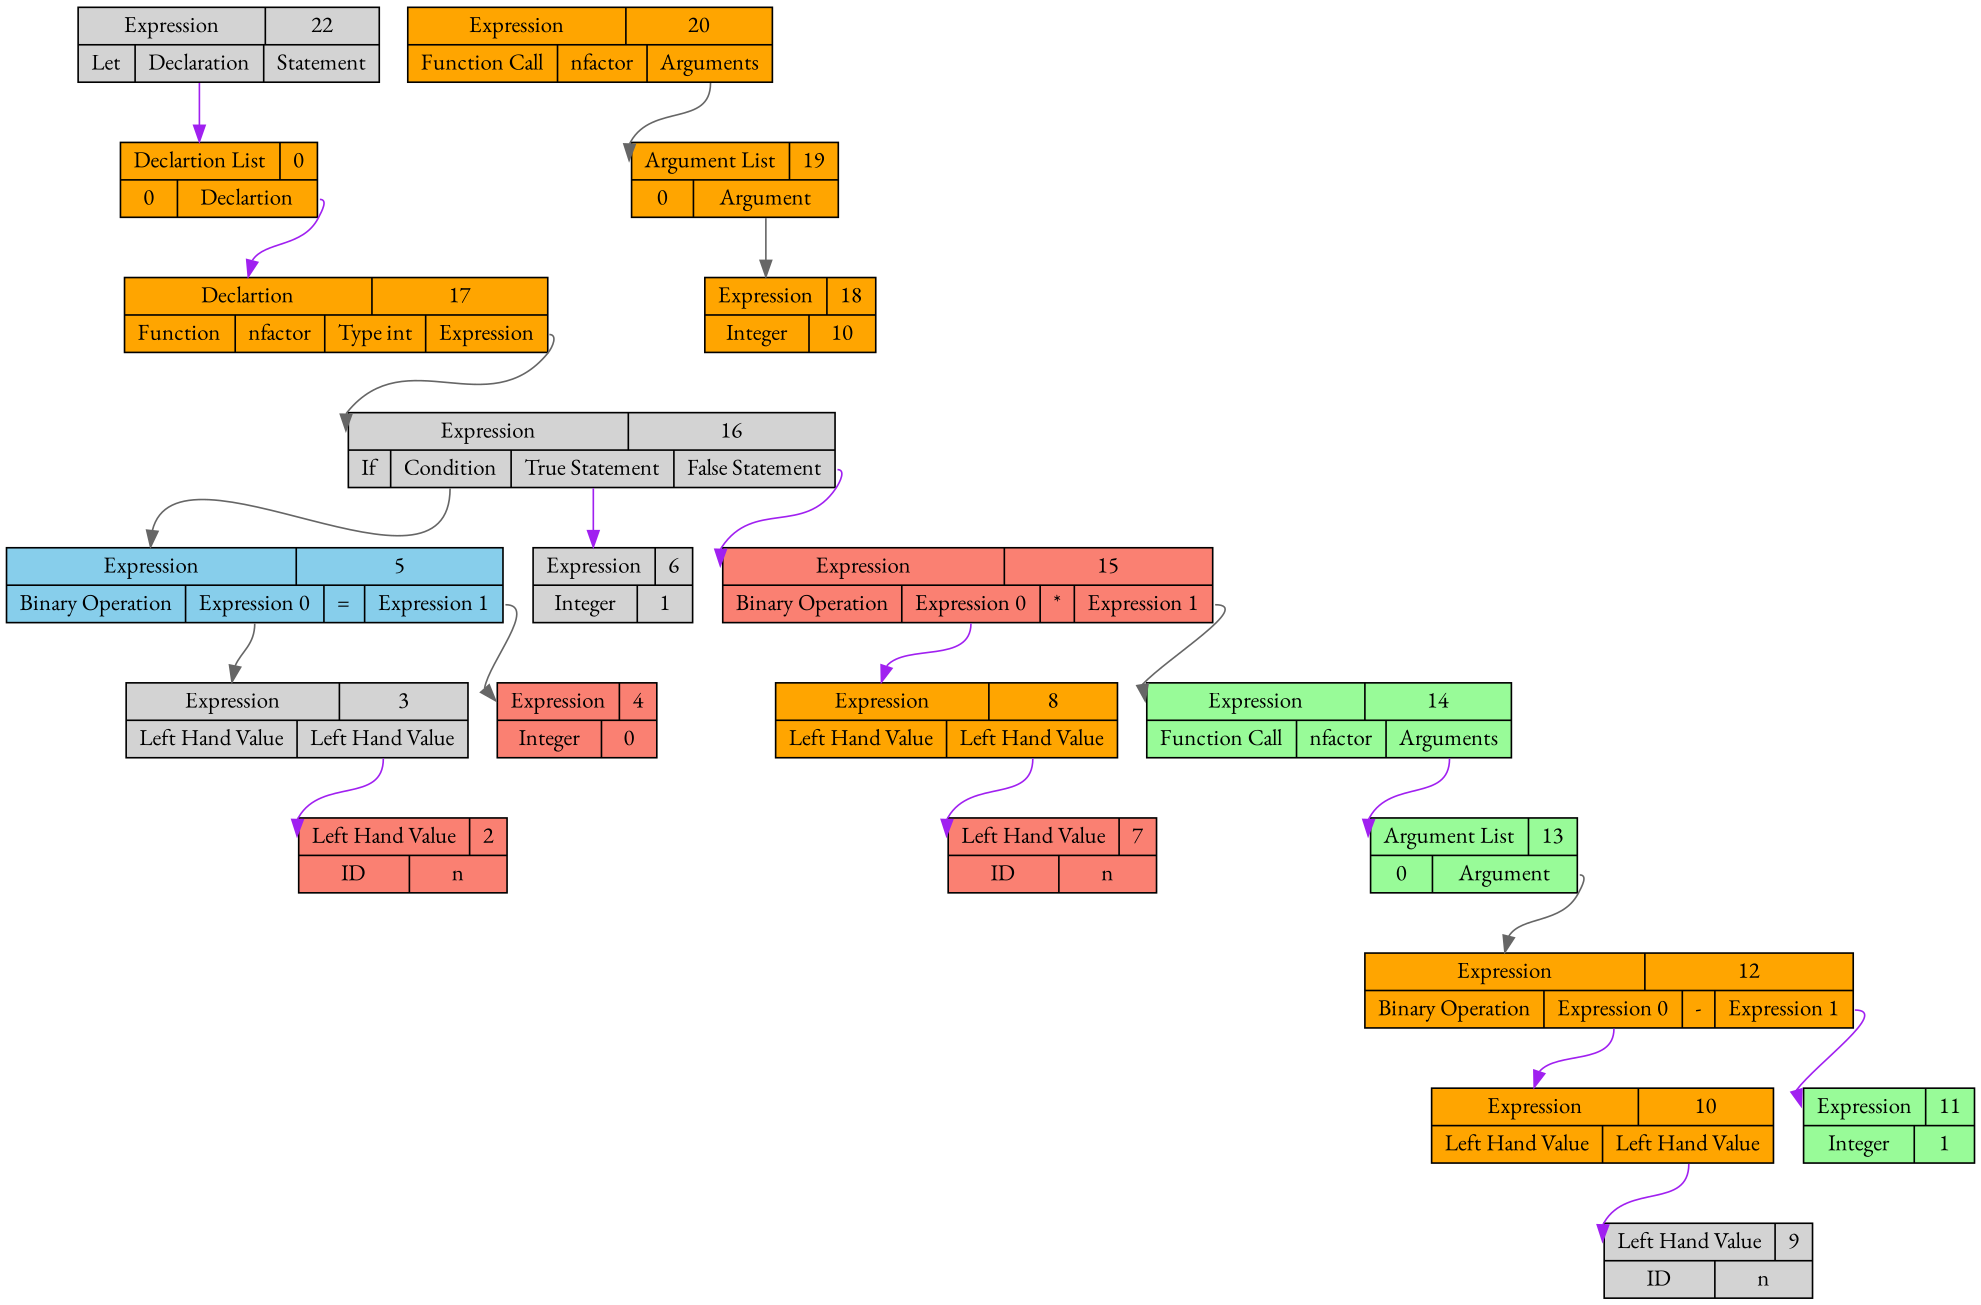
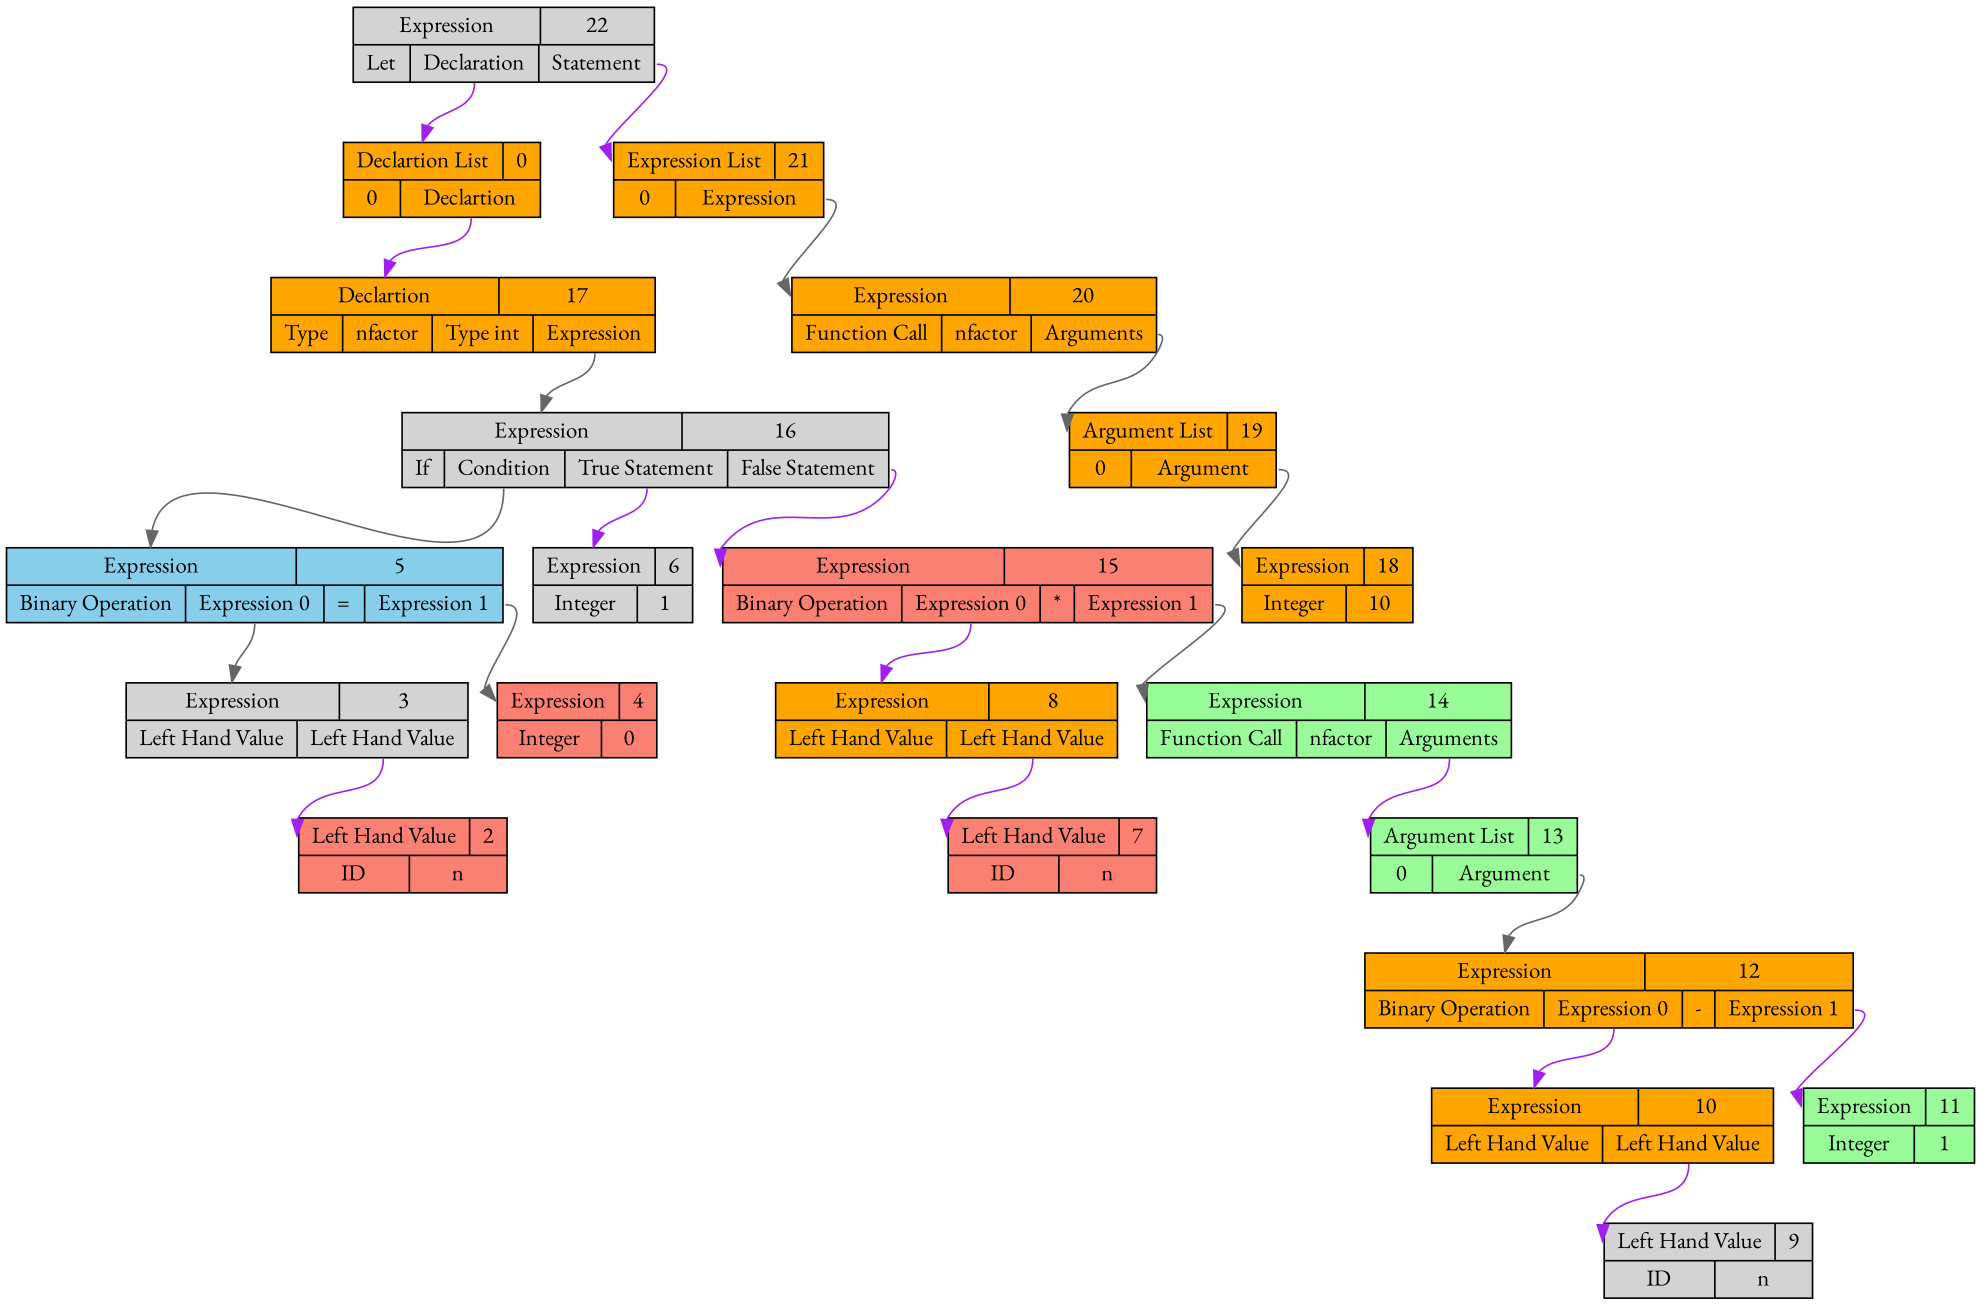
node "Expression List": added
node "Declartion": text "Function" -> "Type"
